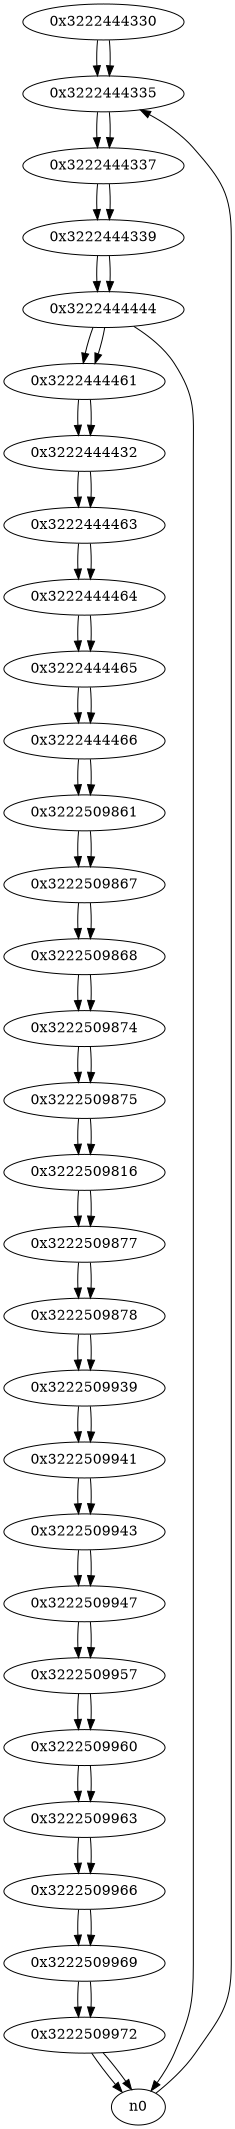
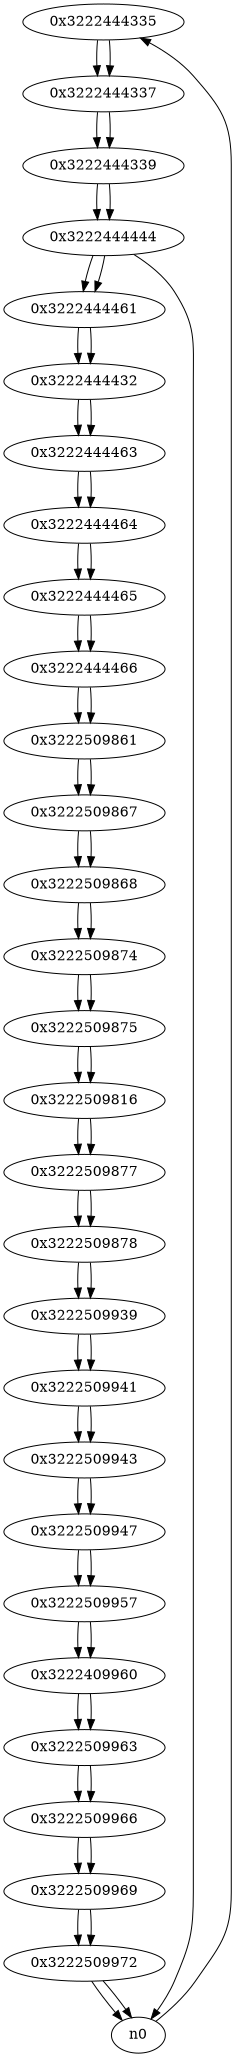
node "0x3222444330": removed
node "0x3222509960": label "0x3222509960" -> "0x3222409960"
